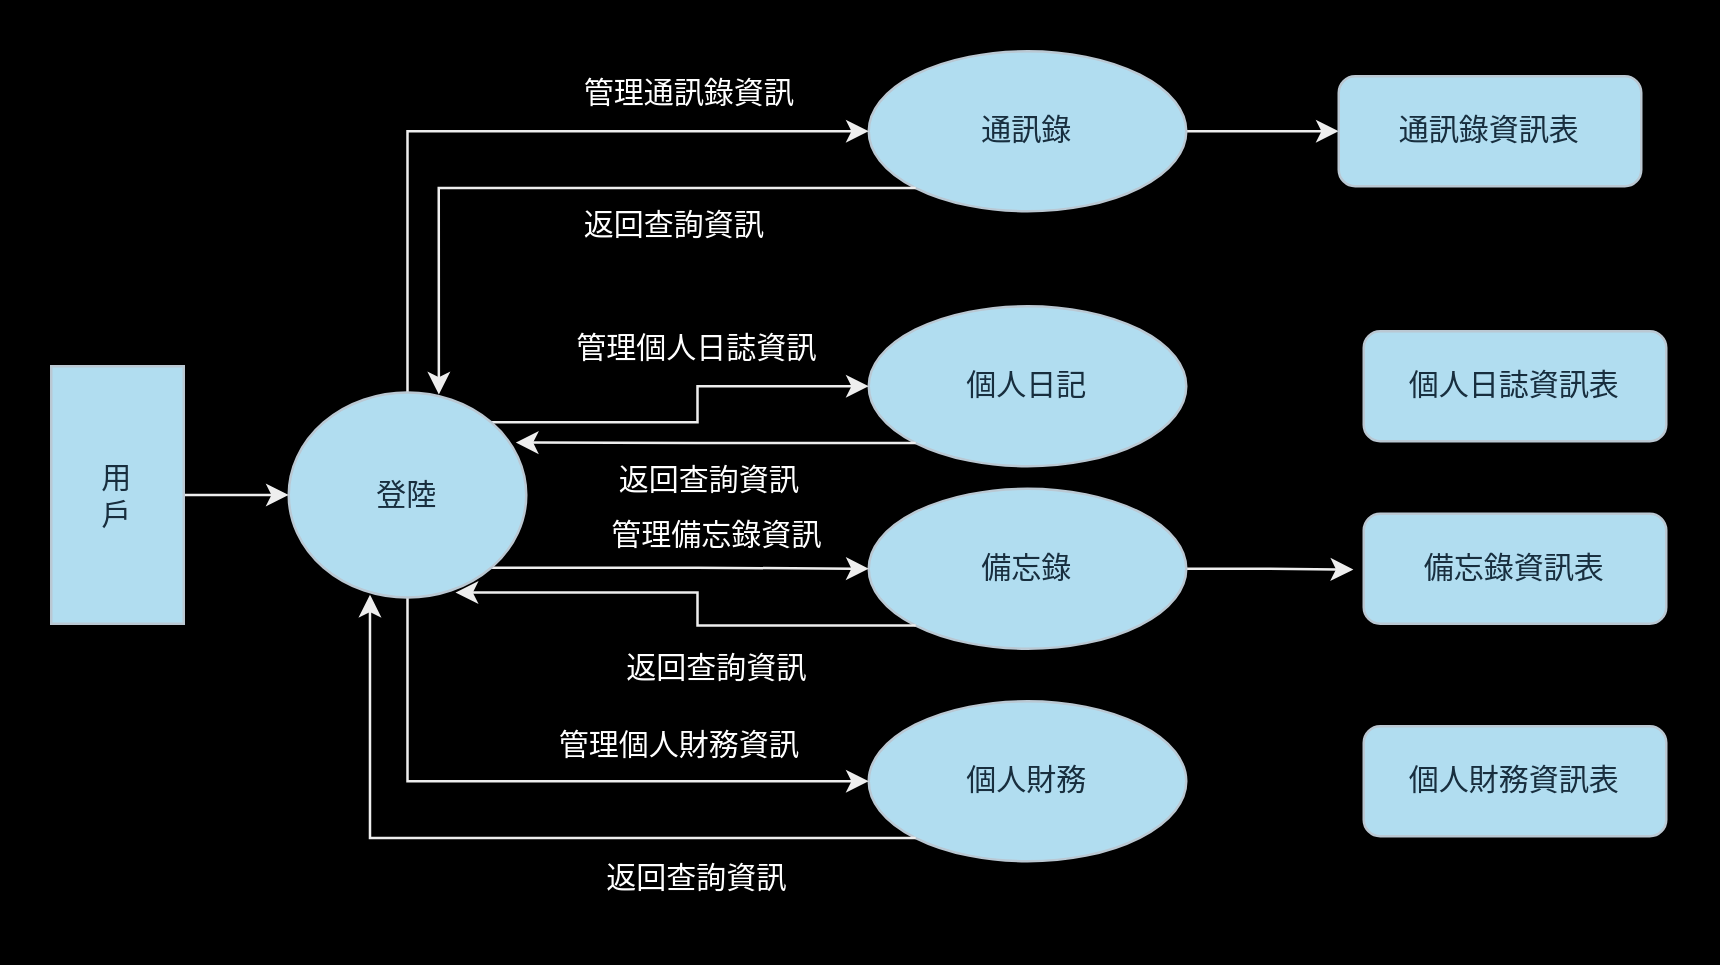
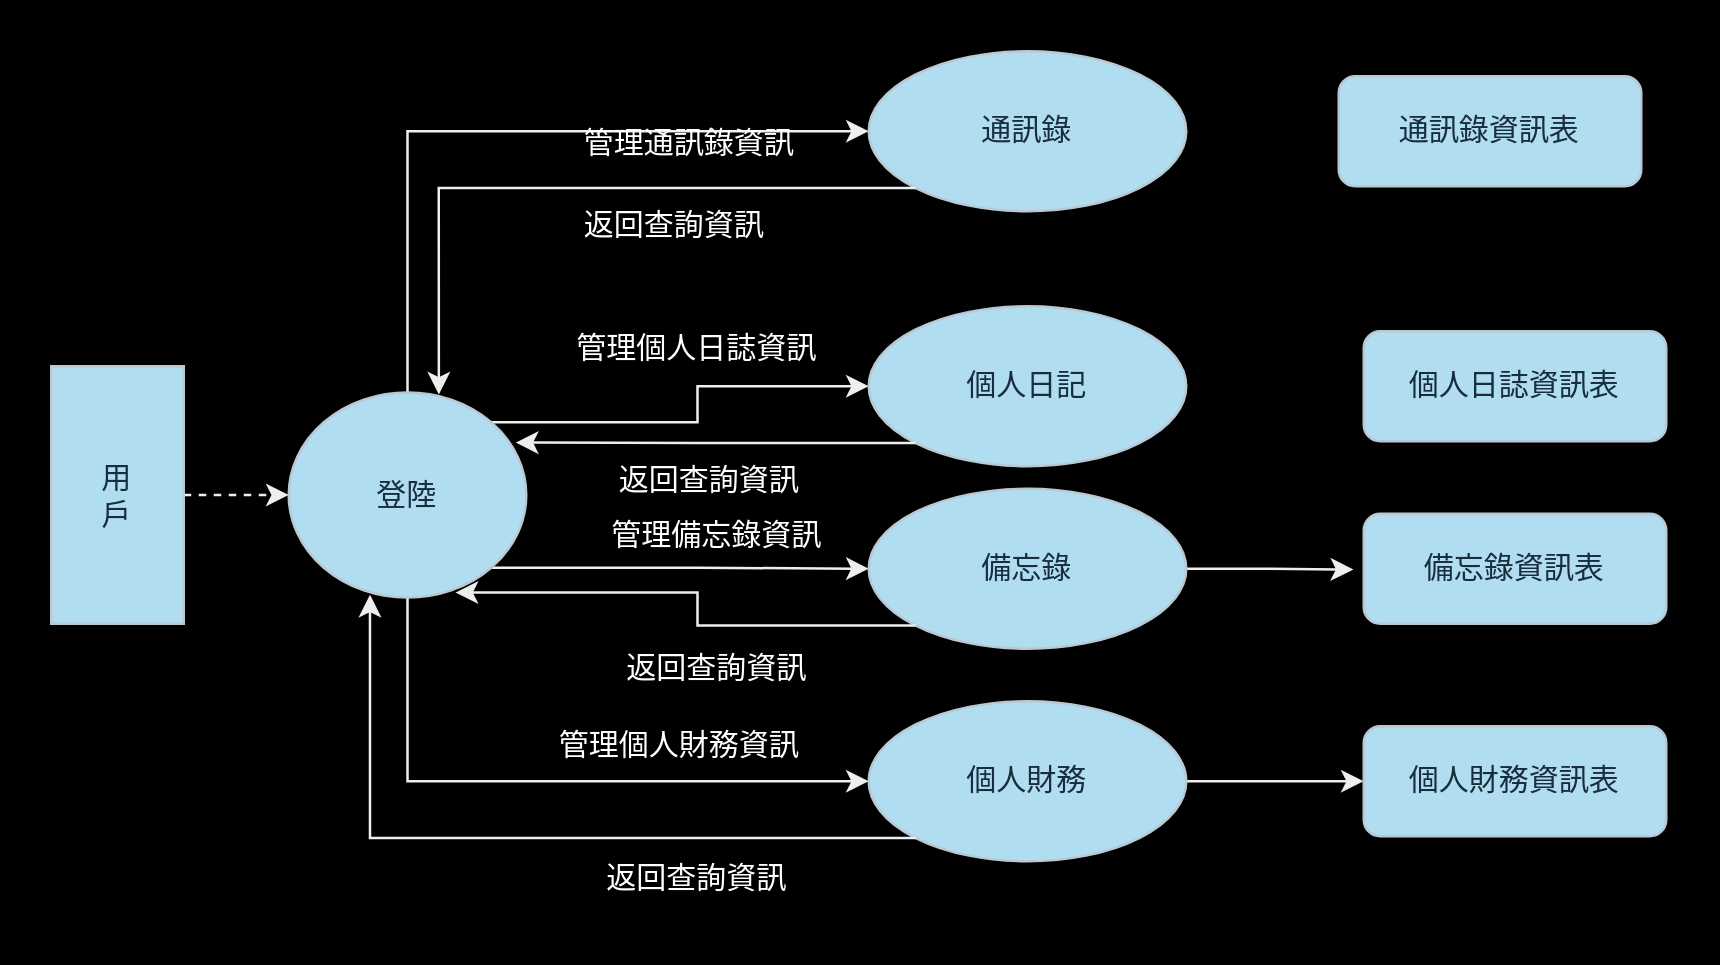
node "管理通訊錄資訊": moved (689, 94) -> (689, 144)
edge "通訊錄" -> "通訊錄資訊表": removed
edge "用 戶" -> "登陸": style solid -> dashed
edge "個人財務" -> "個人財務資訊表": added
